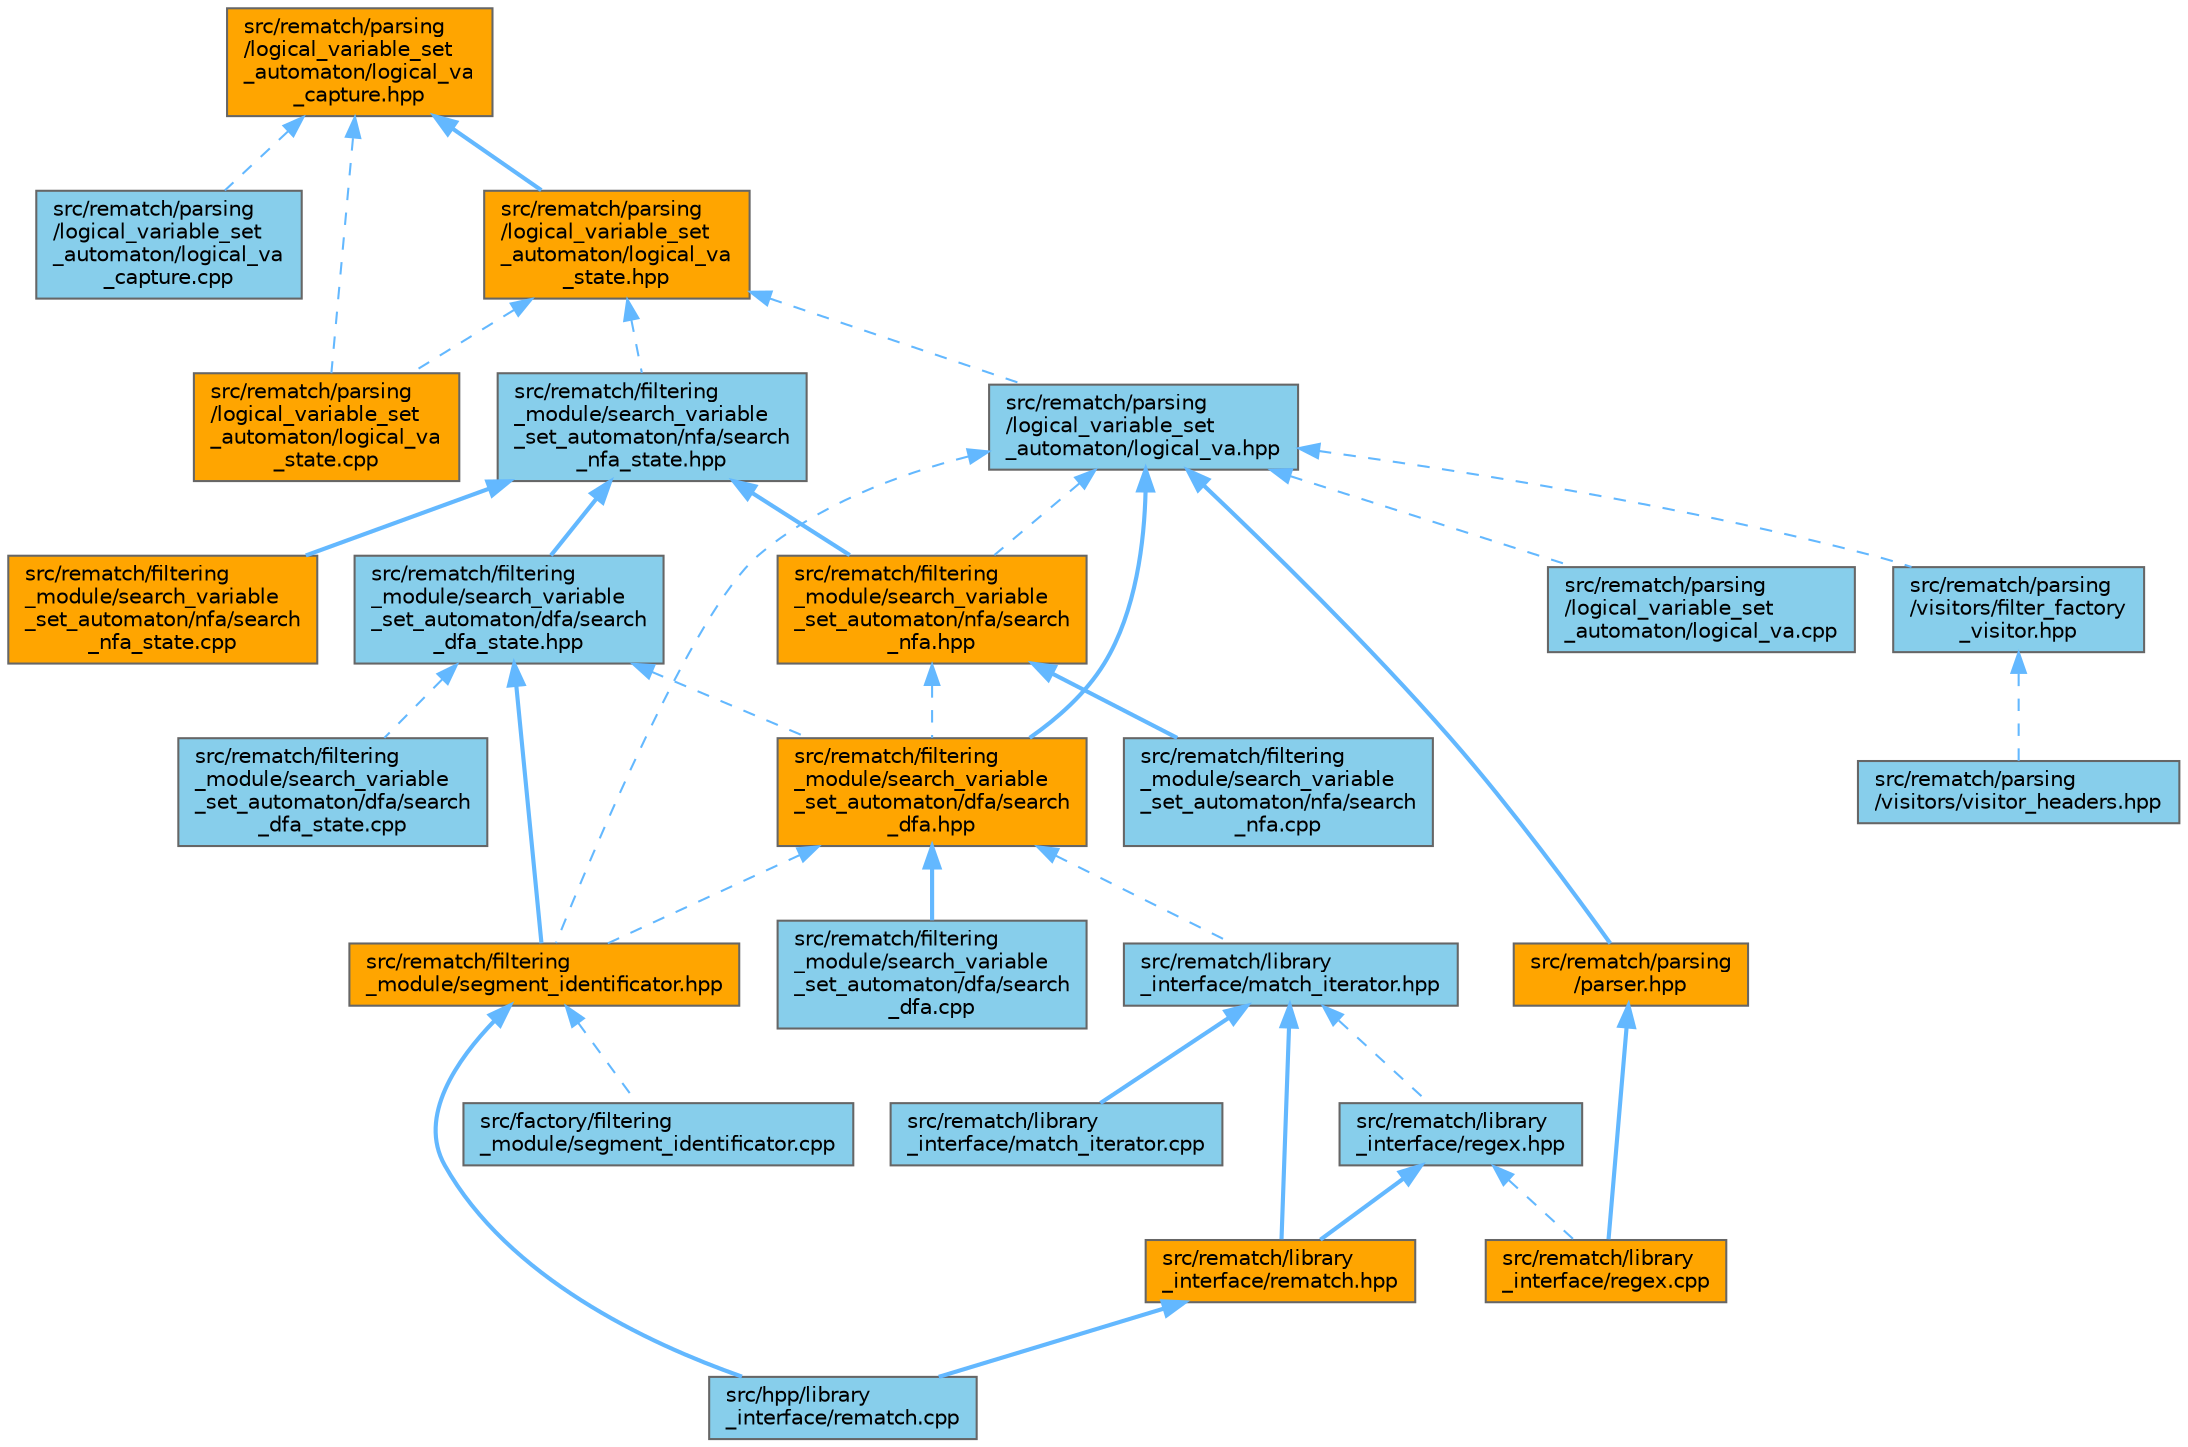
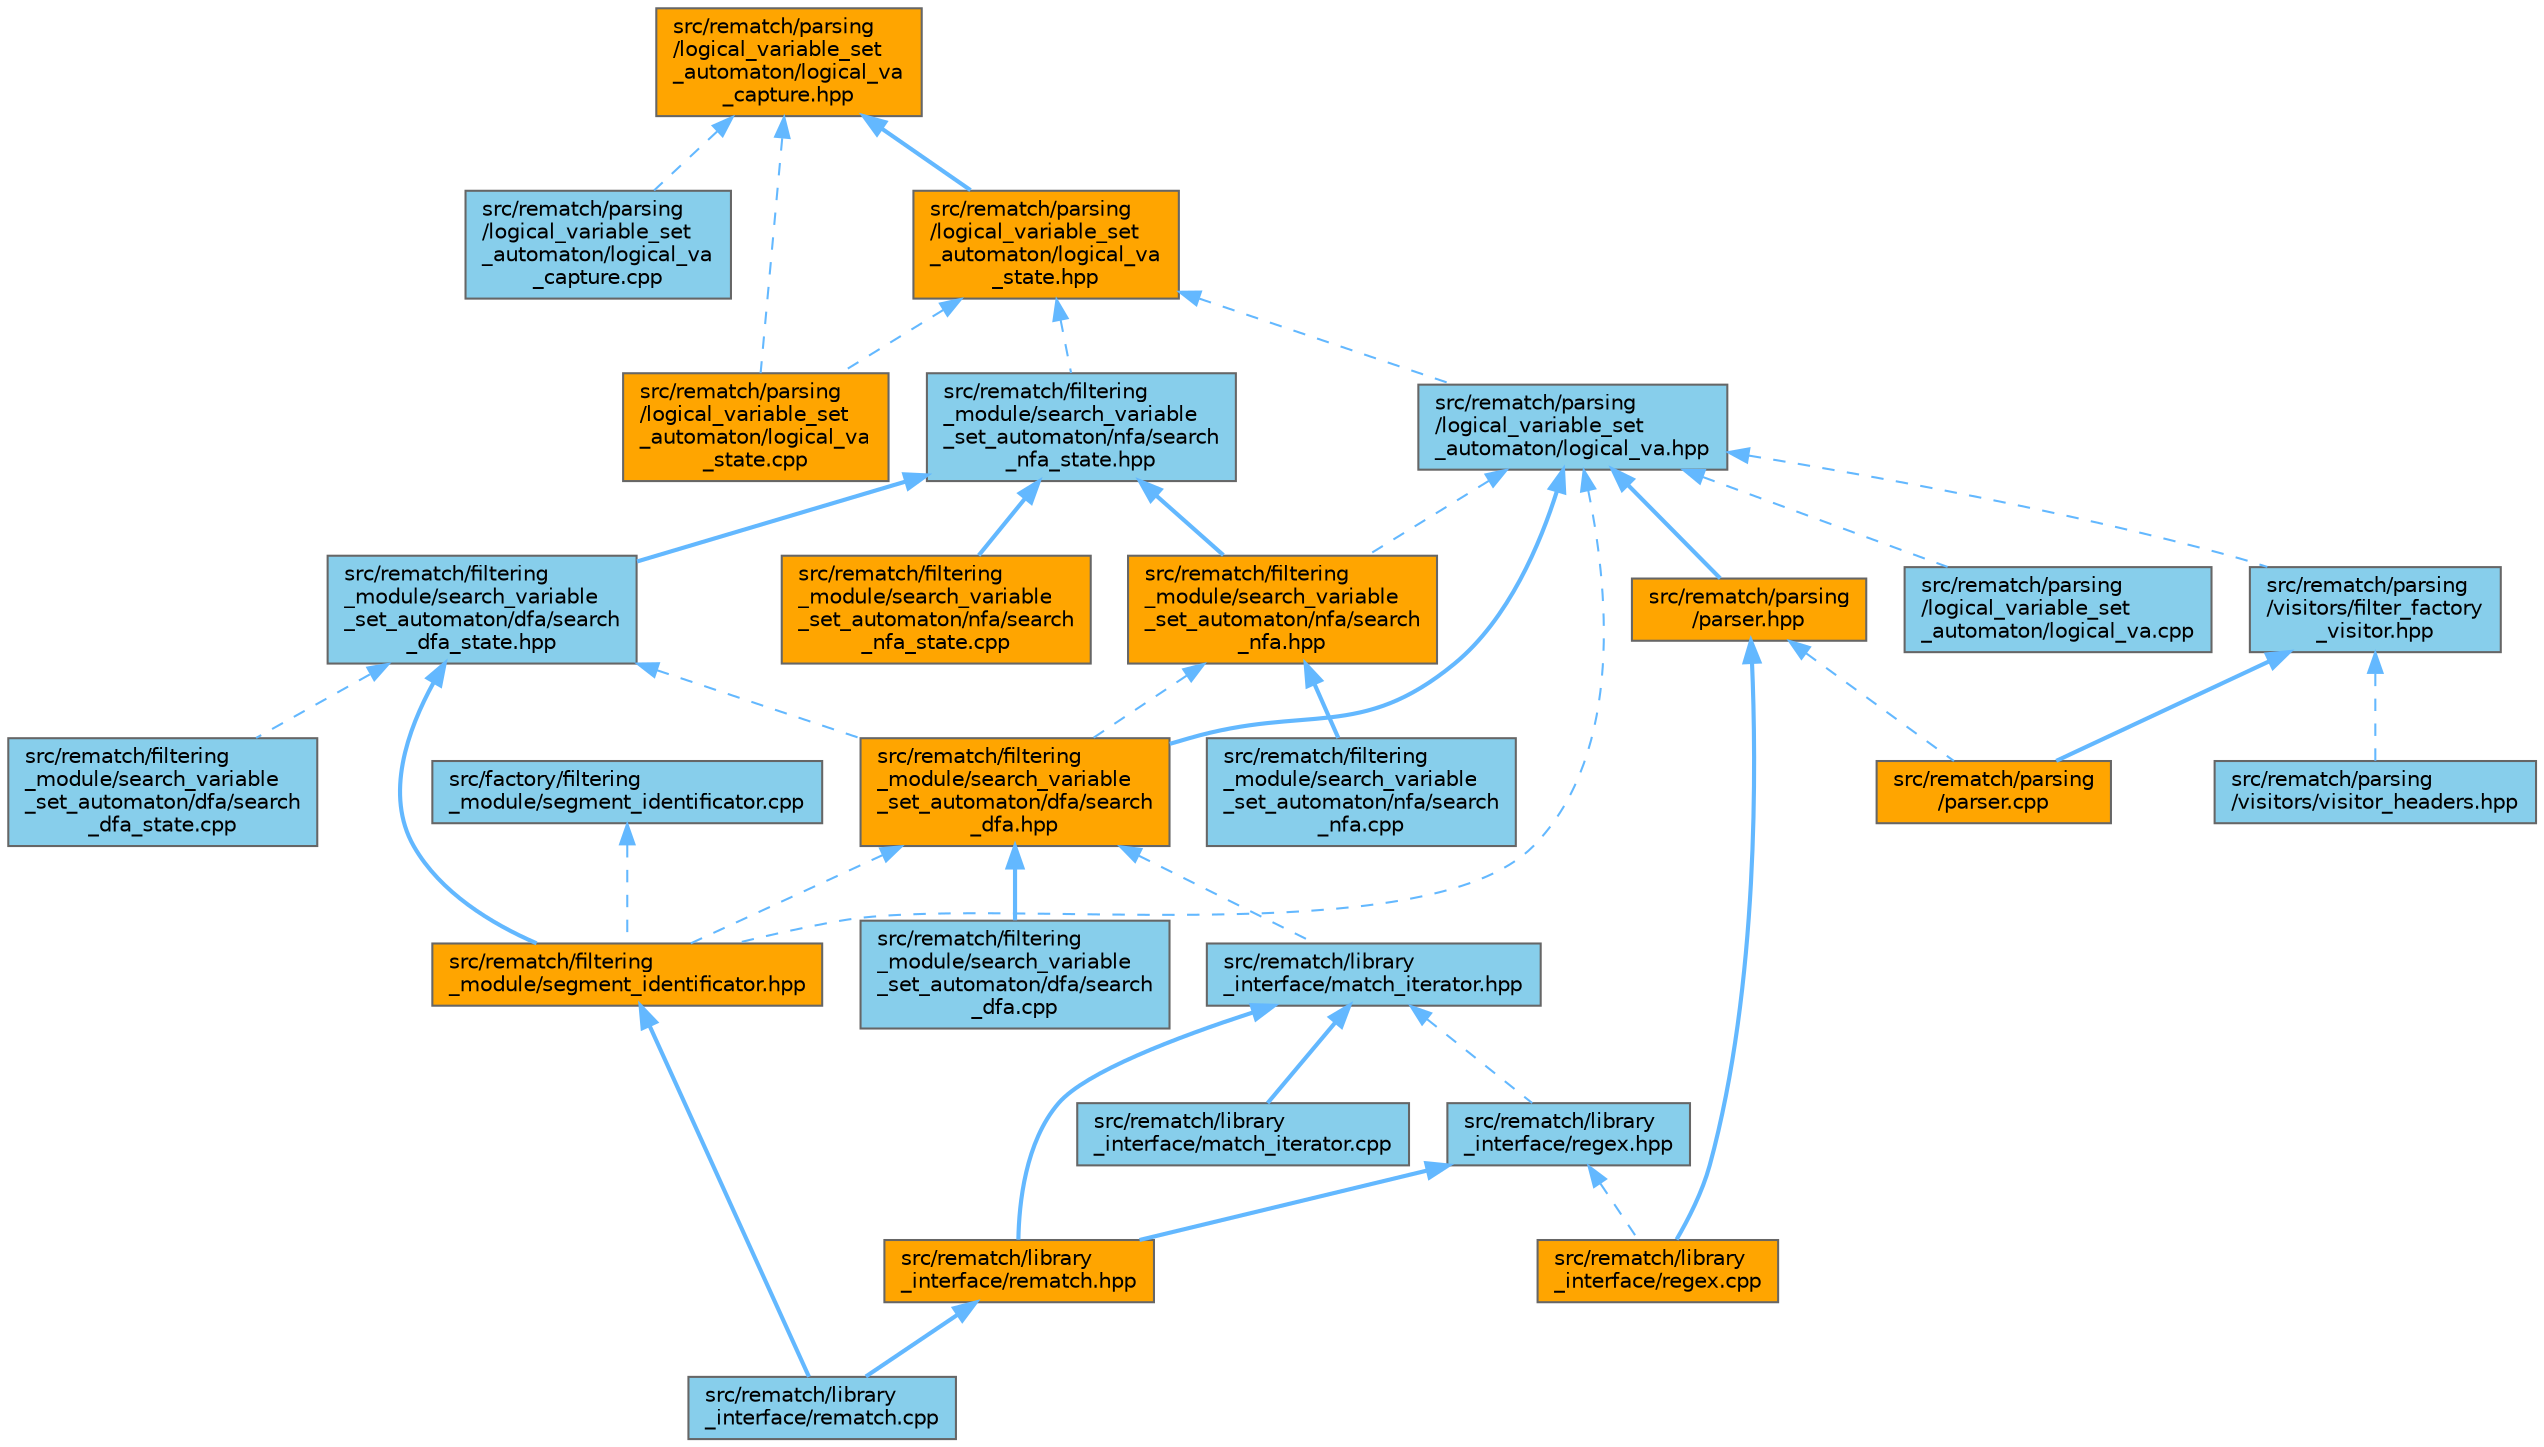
node "src/rematch/parsing /parser.cpp": added
edge "src/factory/filtering _module/segment_identificator.cpp" -> "src/rematch/filtering _module/segment_identificator.hpp": reversed
node "src/hpp/library _interface/rematch.cpp": label "src/hpp/library _interface/rematch.cpp" -> "src/rematch/library _interface/rematch.cpp"
